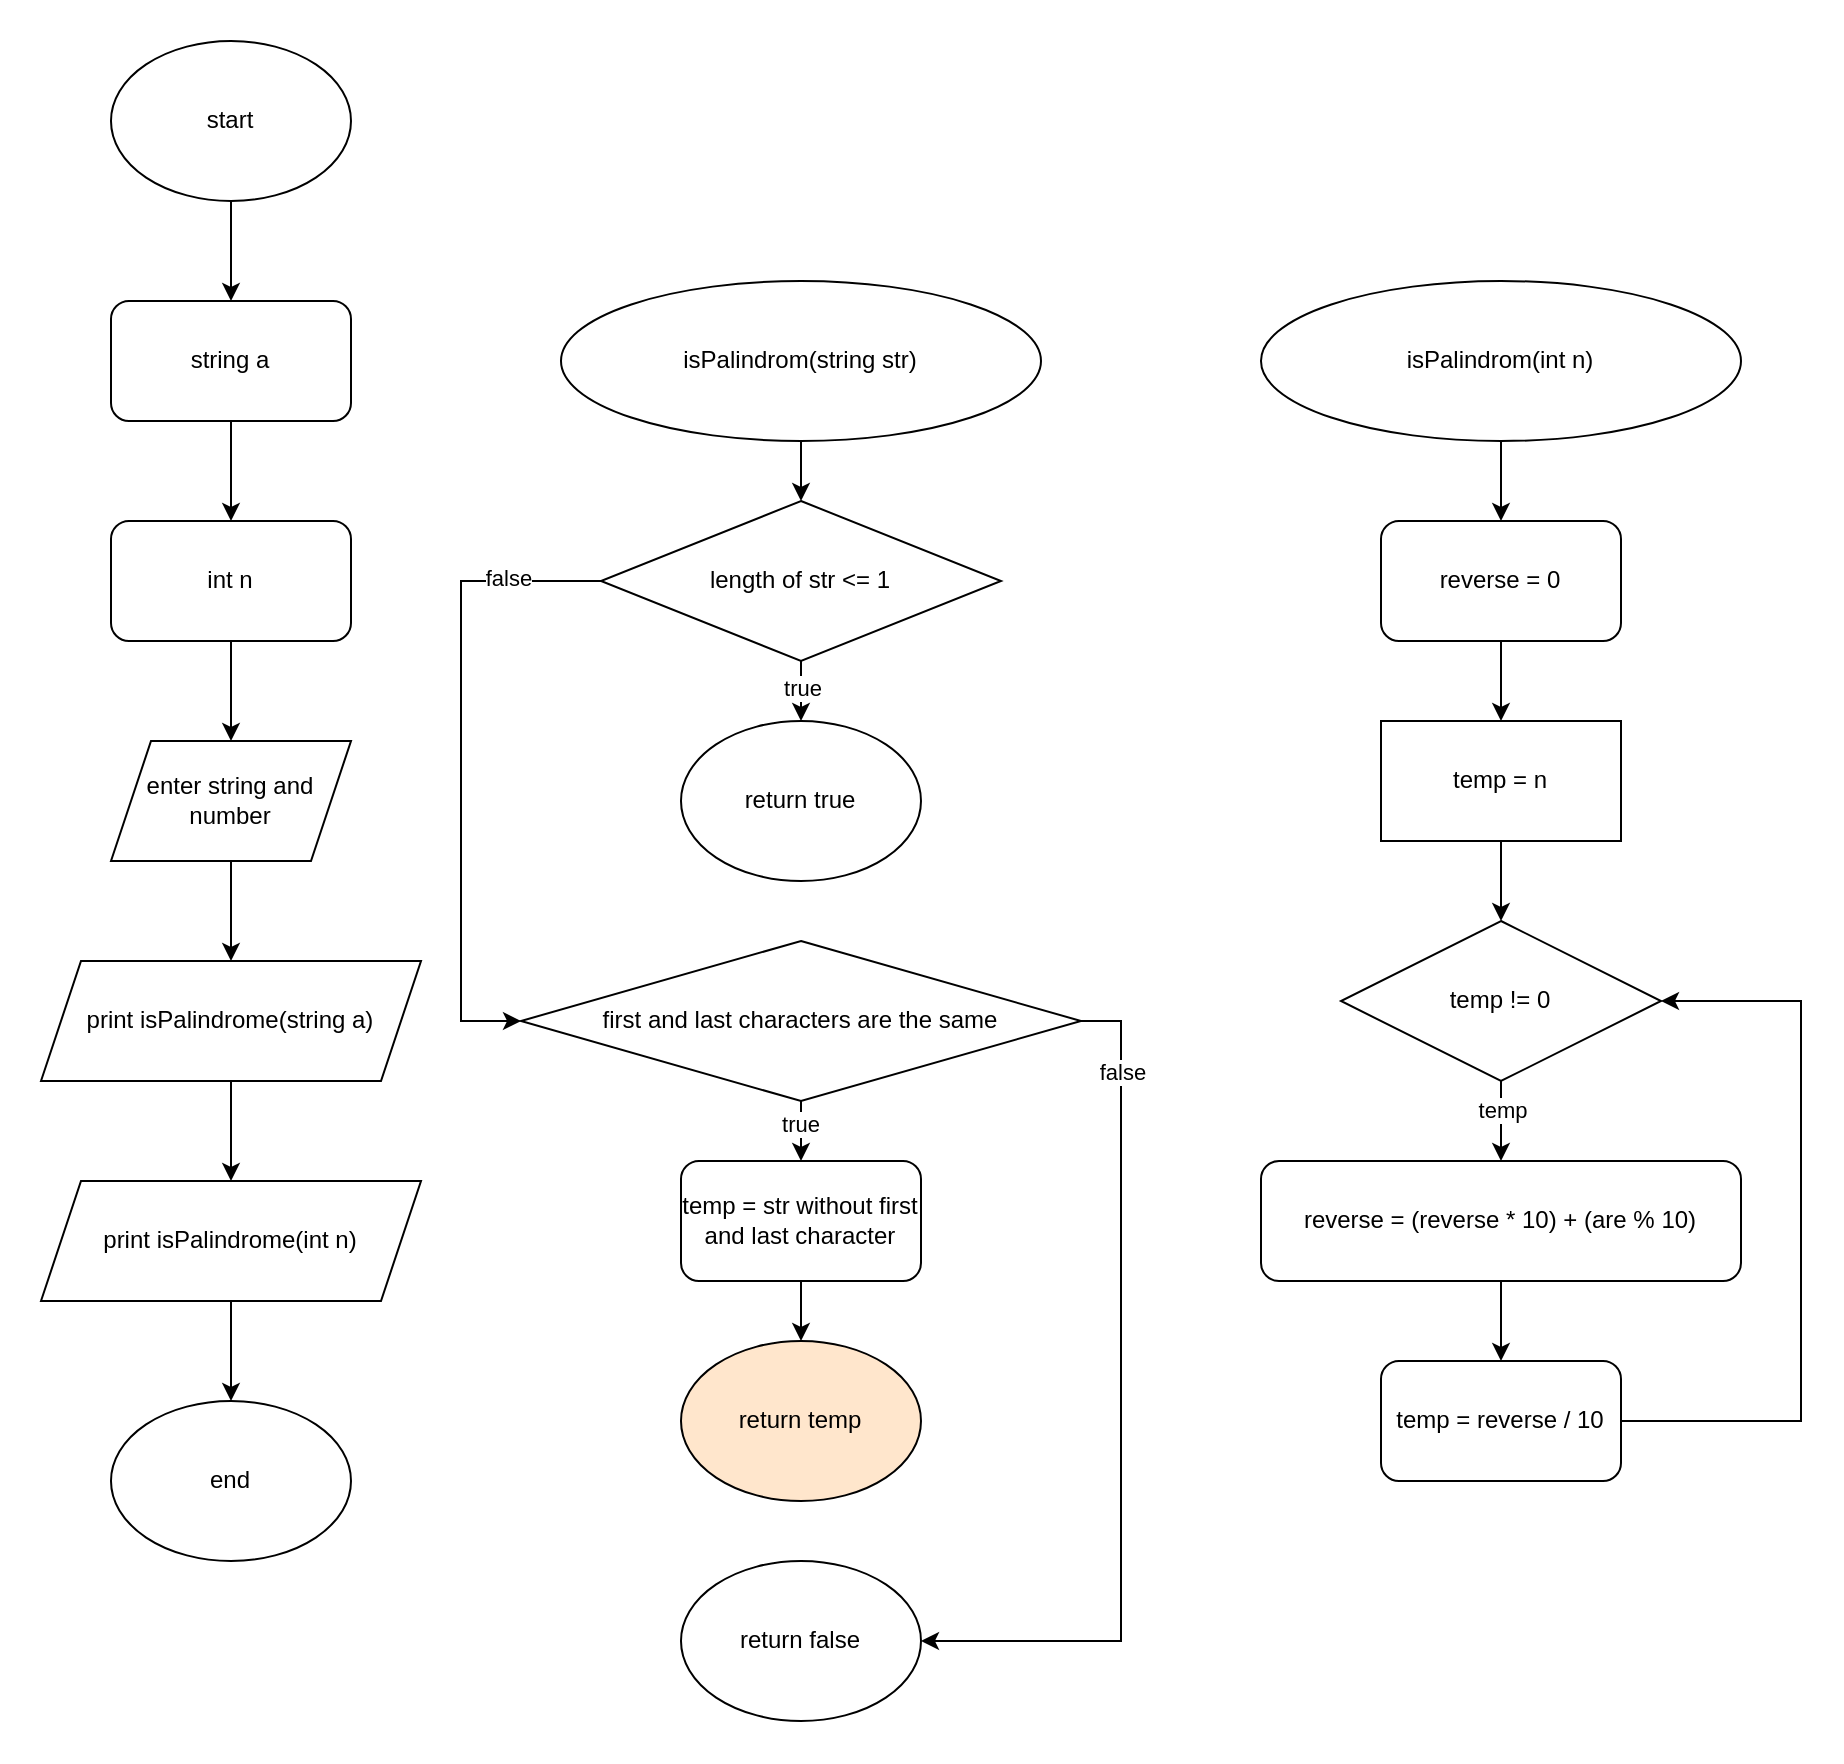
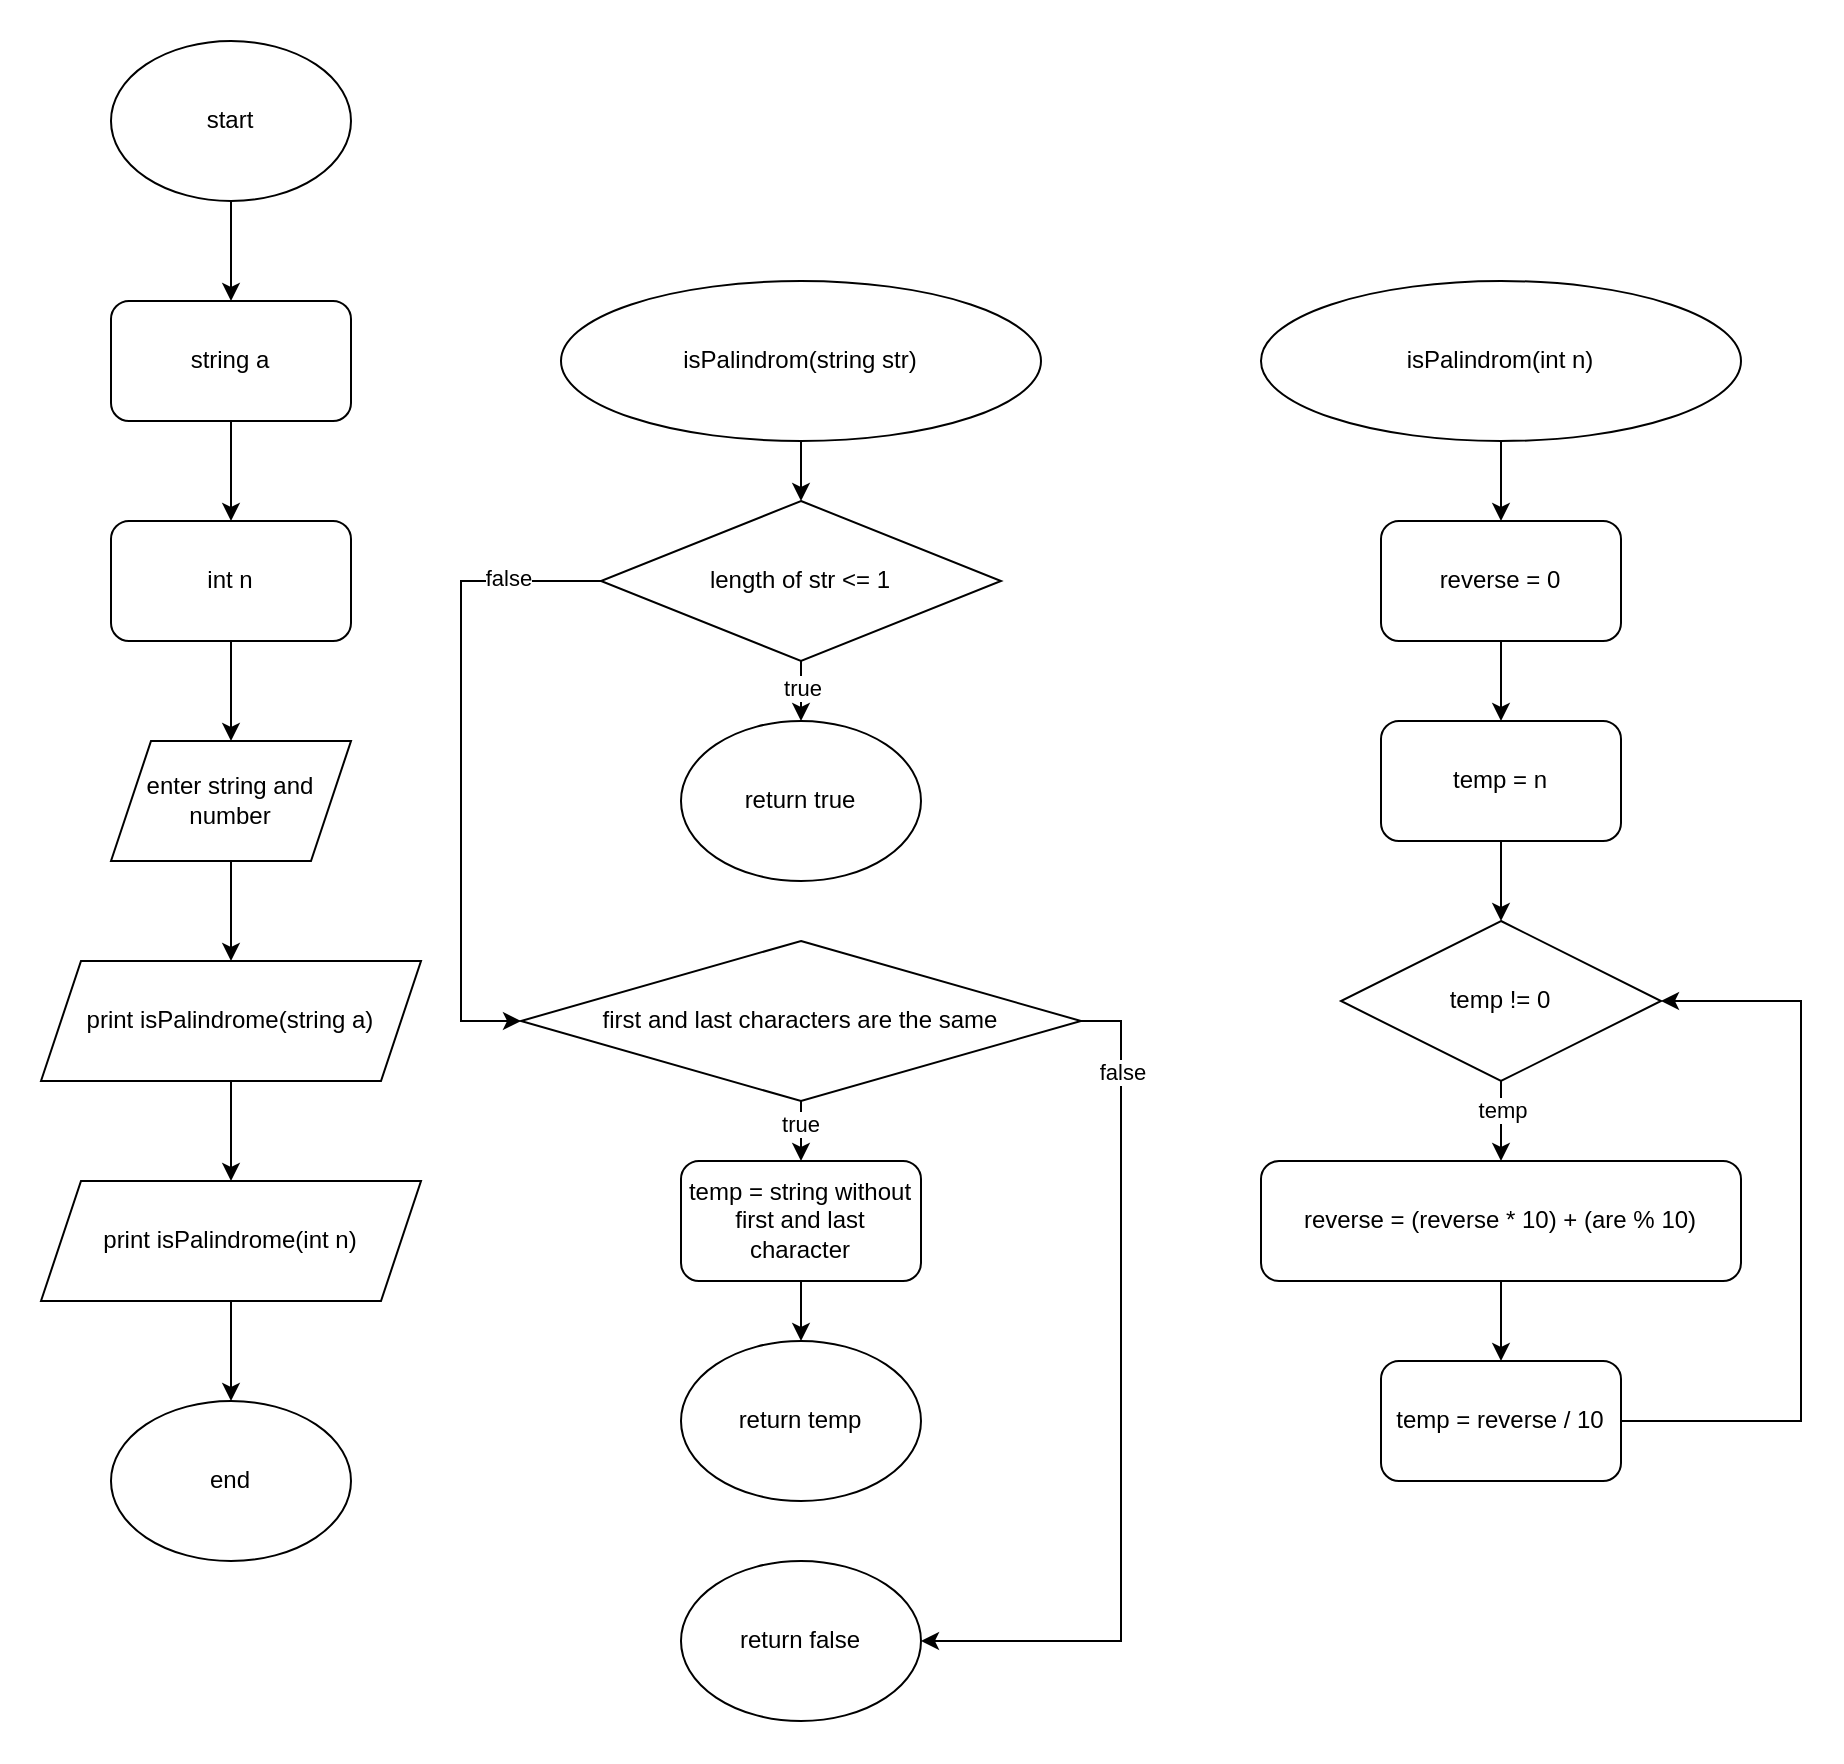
node "temp = n": shape rectangle -> rounded rectangle
node "temp = str without first and last character": label "temp = str without first and last character" -> "temp = string without first and last character"
node "return temp": fillcolor #ffe6cc -> #ffffff
